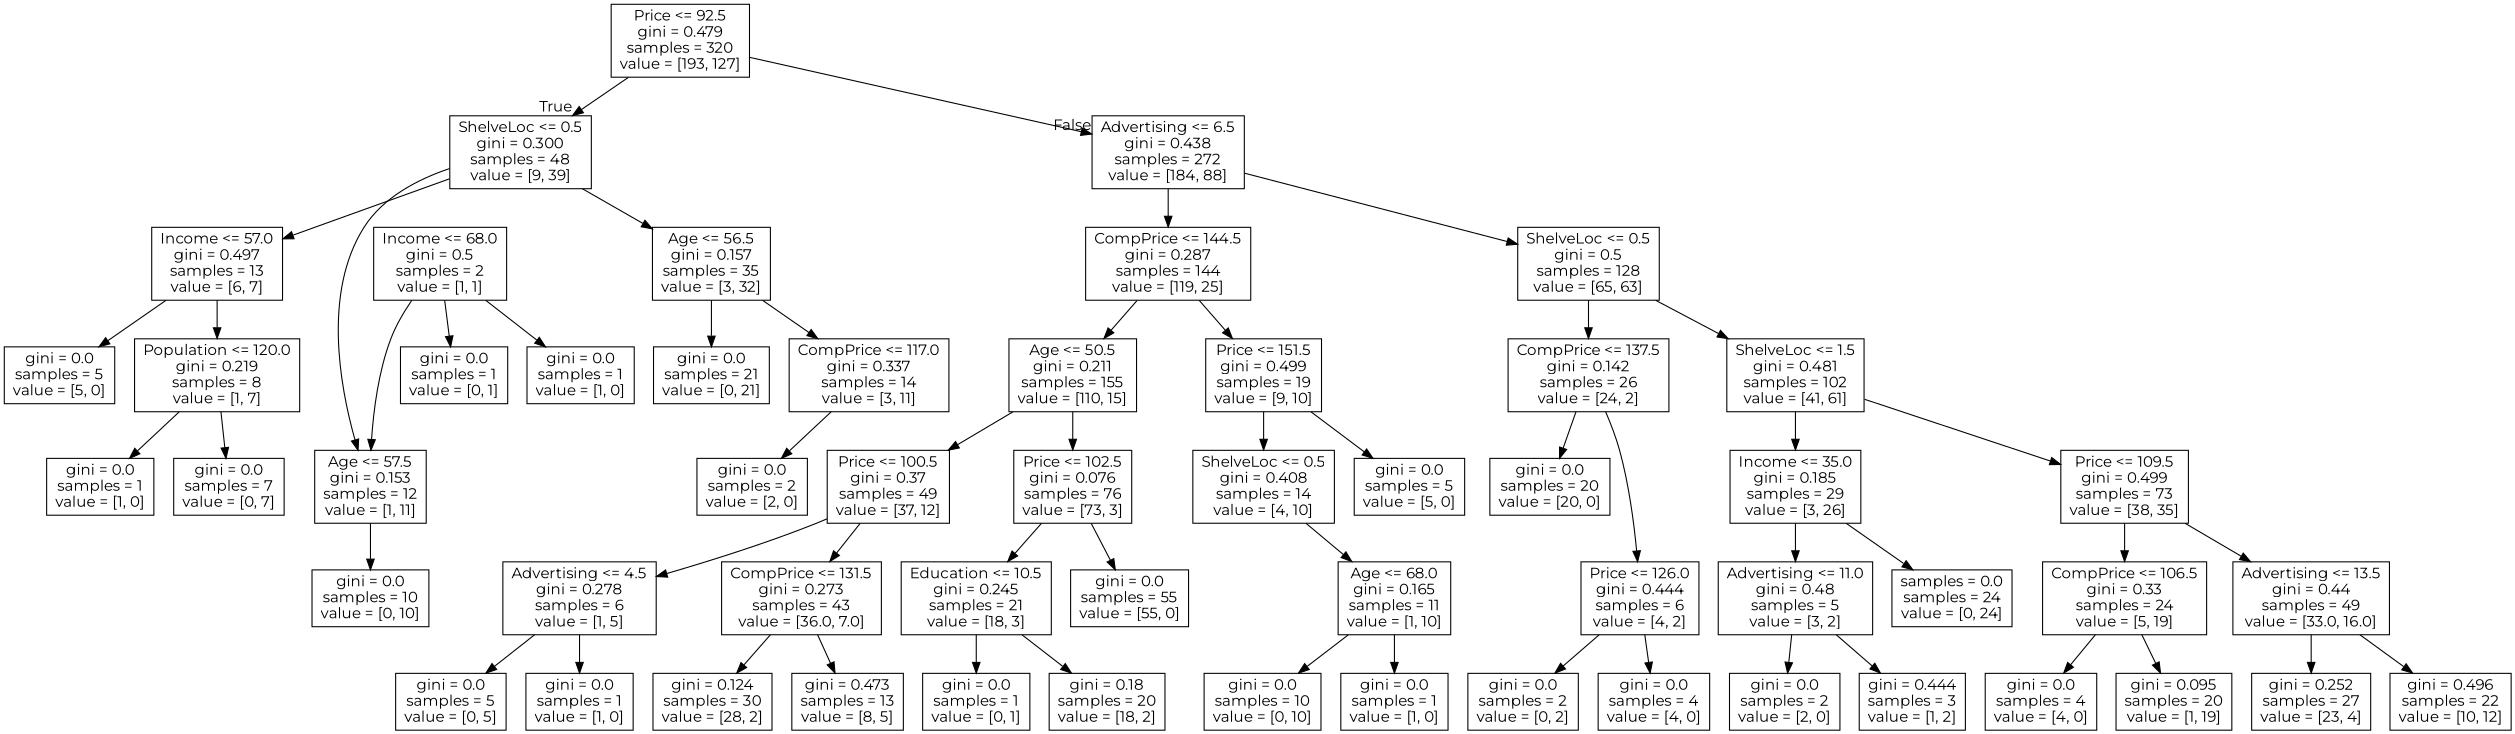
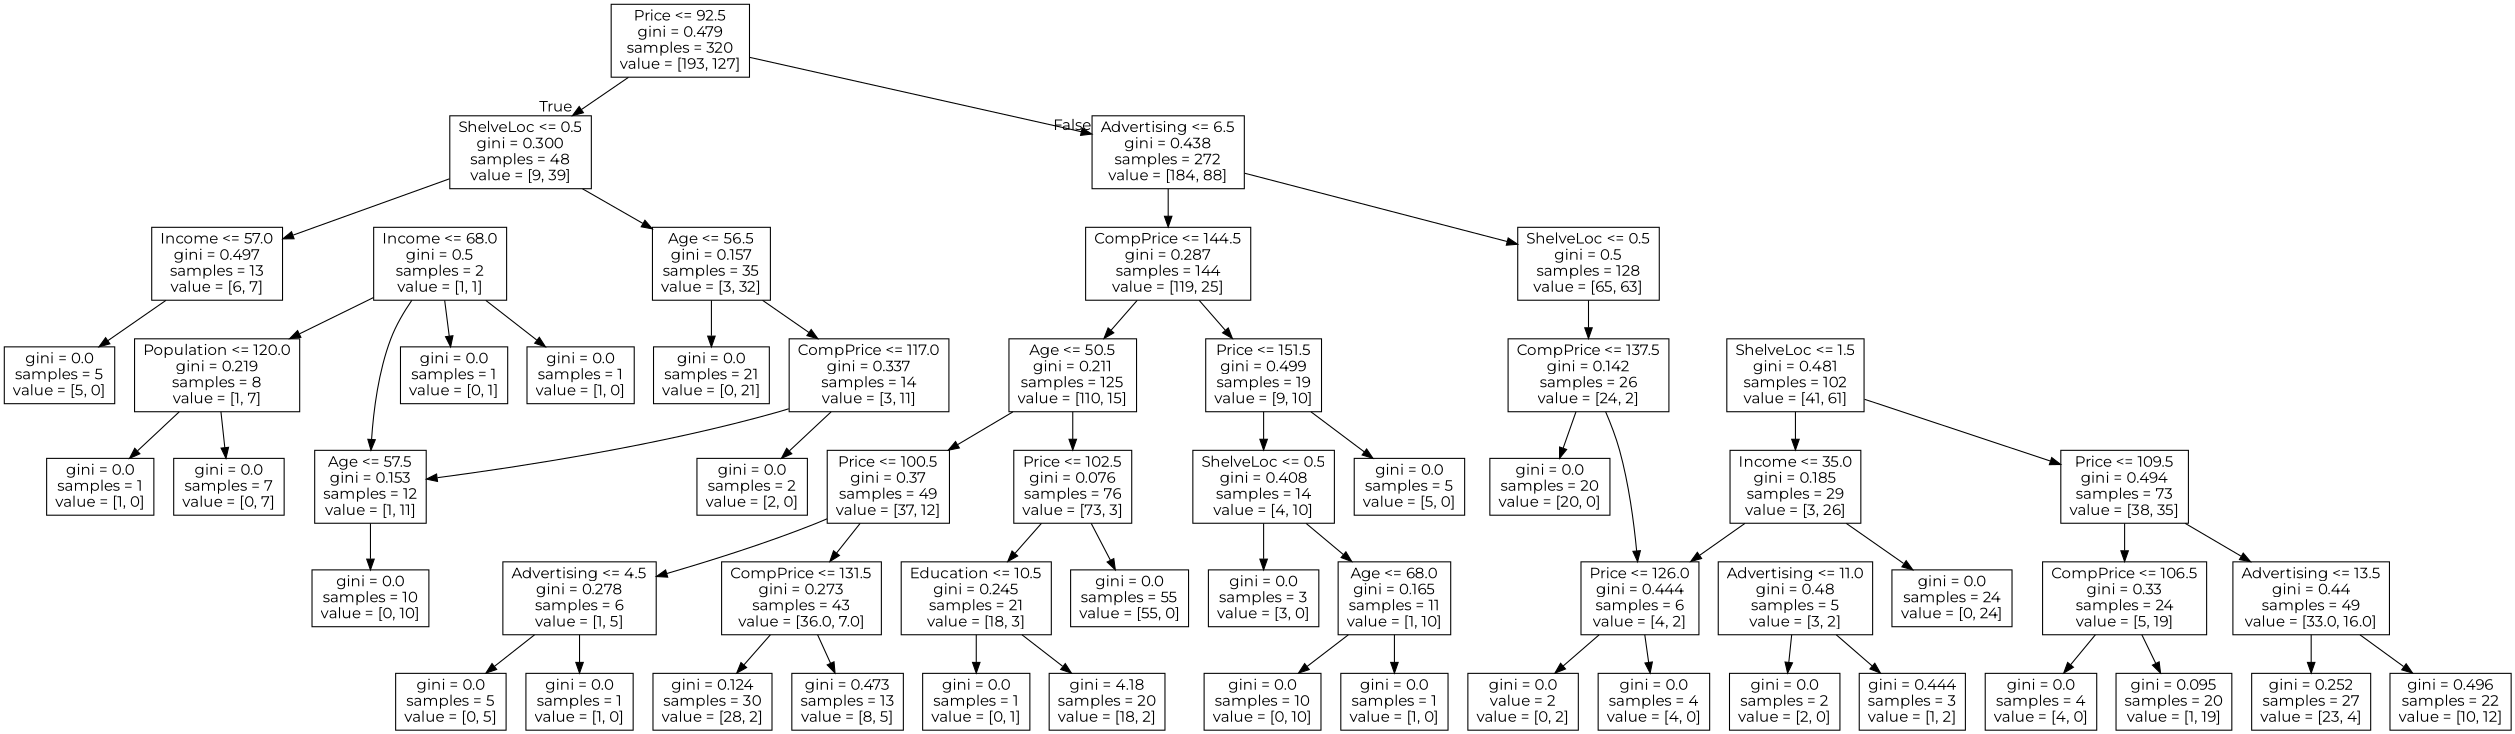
edge "ShelveLoc <= 0.5 gini = 0.300 samples = 48 value = [9, 39]" -> "Age <= 57.5 gini = 0.153 samples = 12 value = [1, 11]": now "CompPrice <= 117.0 gini = 0.337 samples = 14 value = [3, 11]" -> "Age <= 57.5 gini = 0.153 samples = 12 value = [1, 11]"
edge "Income <= 57.0 gini = 0.497 samples = 13 value = [6, 7]" -> "Population <= 120.0 gini = 0.219 samples = 8 value = [1, 7]": now "Income <= 68.0 gini = 0.5 samples = 2 value = [1, 1]" -> "Population <= 120.0 gini = 0.219 samples = 8 value = [1, 7]"
edge "ShelveLoc <= 0.5 gini = 0.5 samples = 128 value = [65, 63]" -> "ShelveLoc <= 1.5 gini = 0.481 samples = 102 value = [41, 61]": removed
node "Age <= 50.5 gini = 0.211 samples = 155 value = [110, 15]": label "Age <= 50.5 gini = 0.211 samples = 155 value = [110, 15]" -> "Age <= 50.5 gini = 0.211 samples = 125 value = [110, 15]"
node "Price <= 109.5 gini = 0.499 samples = 73 value = [38, 35]": label "Price <= 109.5 gini = 0.499 samples = 73 value = [38, 35]" -> "Price <= 109.5 gini = 0.494 samples = 73 value = [38, 35]"
edge "Income <= 35.0 gini = 0.185 samples = 29 value = [3, 26]" -> "Advertising <= 11.0 gini = 0.48 samples = 5 value = [3, 2]": now "Income <= 35.0 gini = 0.185 samples = 29 value = [3, 26]" -> "Price <= 126.0 gini = 0.444 samples = 6 value = [4, 2]"
node "gini = 0.0 samples = 3 value = [3, 0]": added
node "samples = 0.0 samples = 24 value = [0, 24]": label "samples = 0.0 samples = 24 value = [0, 24]" -> "gini = 0.0 samples = 24 value = [0, 24]"
node "gini = 0.18 samples = 20 value = [18, 2]": label "gini = 0.18 samples = 20 value = [18, 2]" -> "gini = 4.18 samples = 20 value = [18, 2]"
node "gini = 0.0 samples = 2 value = [0, 2]": label "gini = 0.0 samples = 2 value = [0, 2]" -> "gini = 0.0 value = 2 value = [0, 2]"
